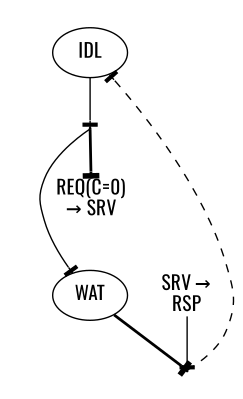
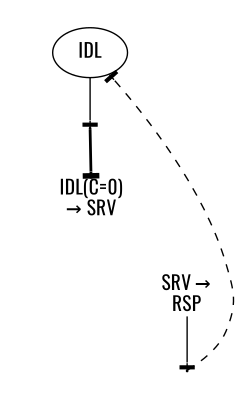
node "REQ(C=0) → SRV": label "REQ(C=0) → SRV" -> "IDL(C=0) → SRV"
node "WAT": removed
